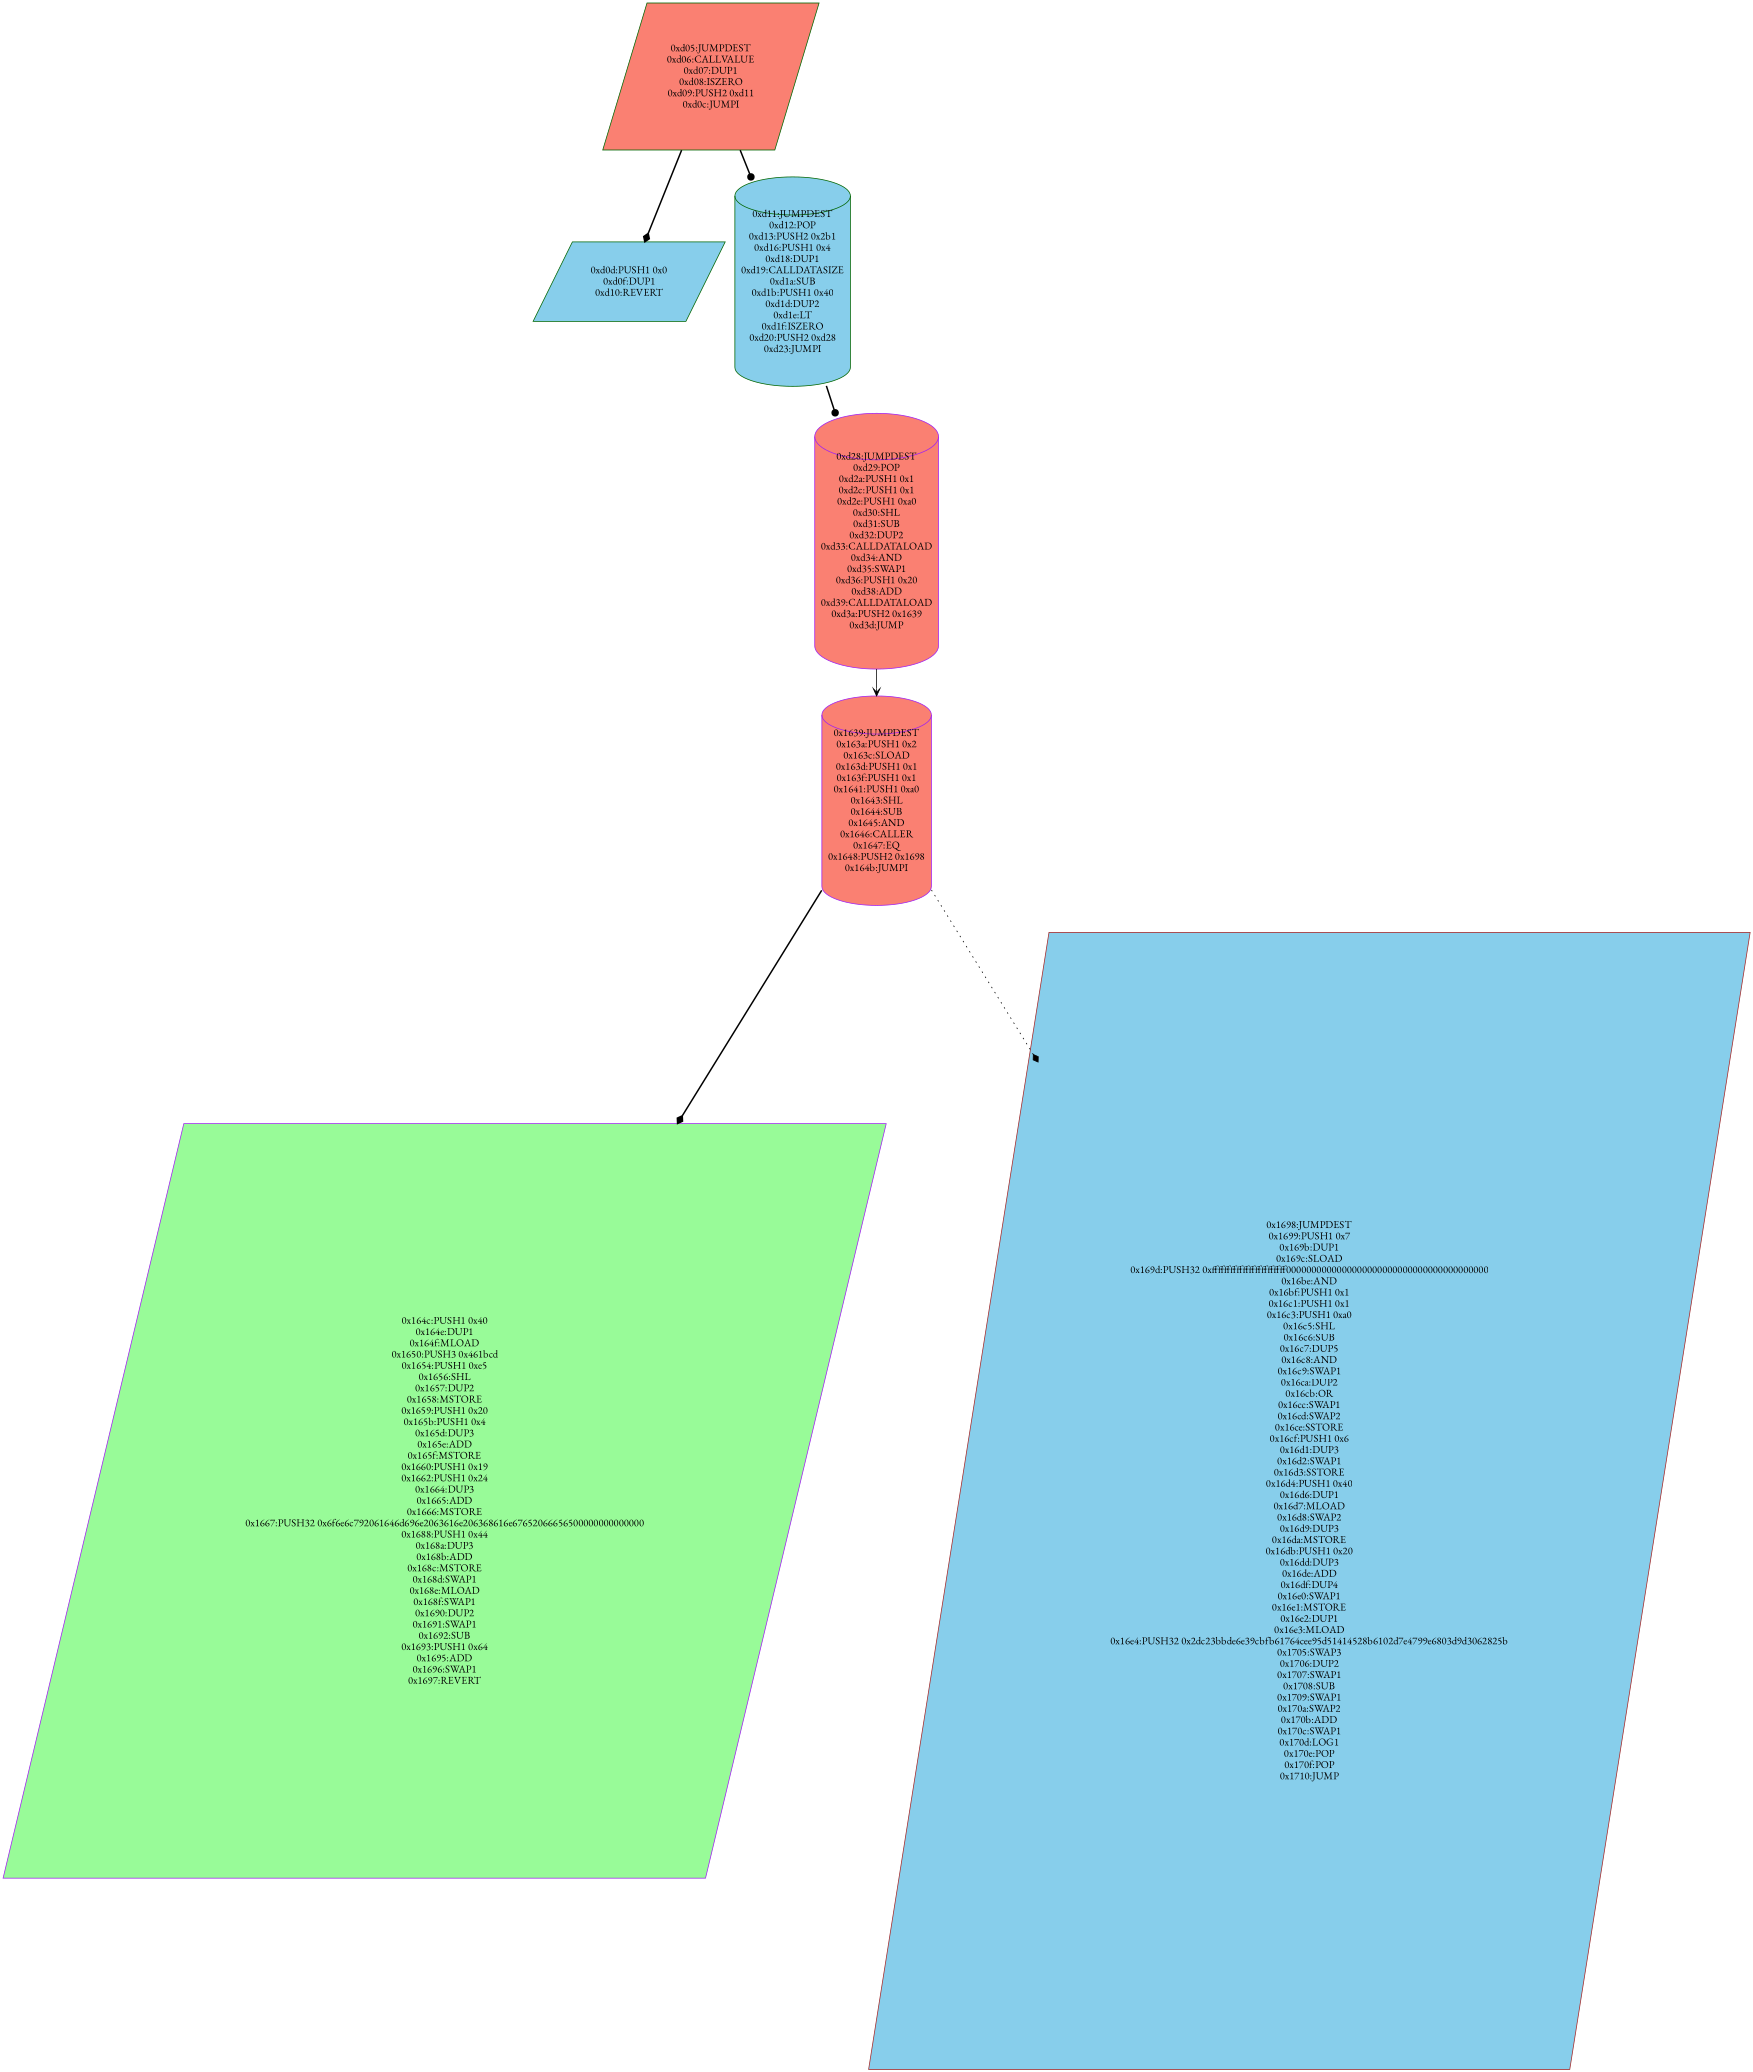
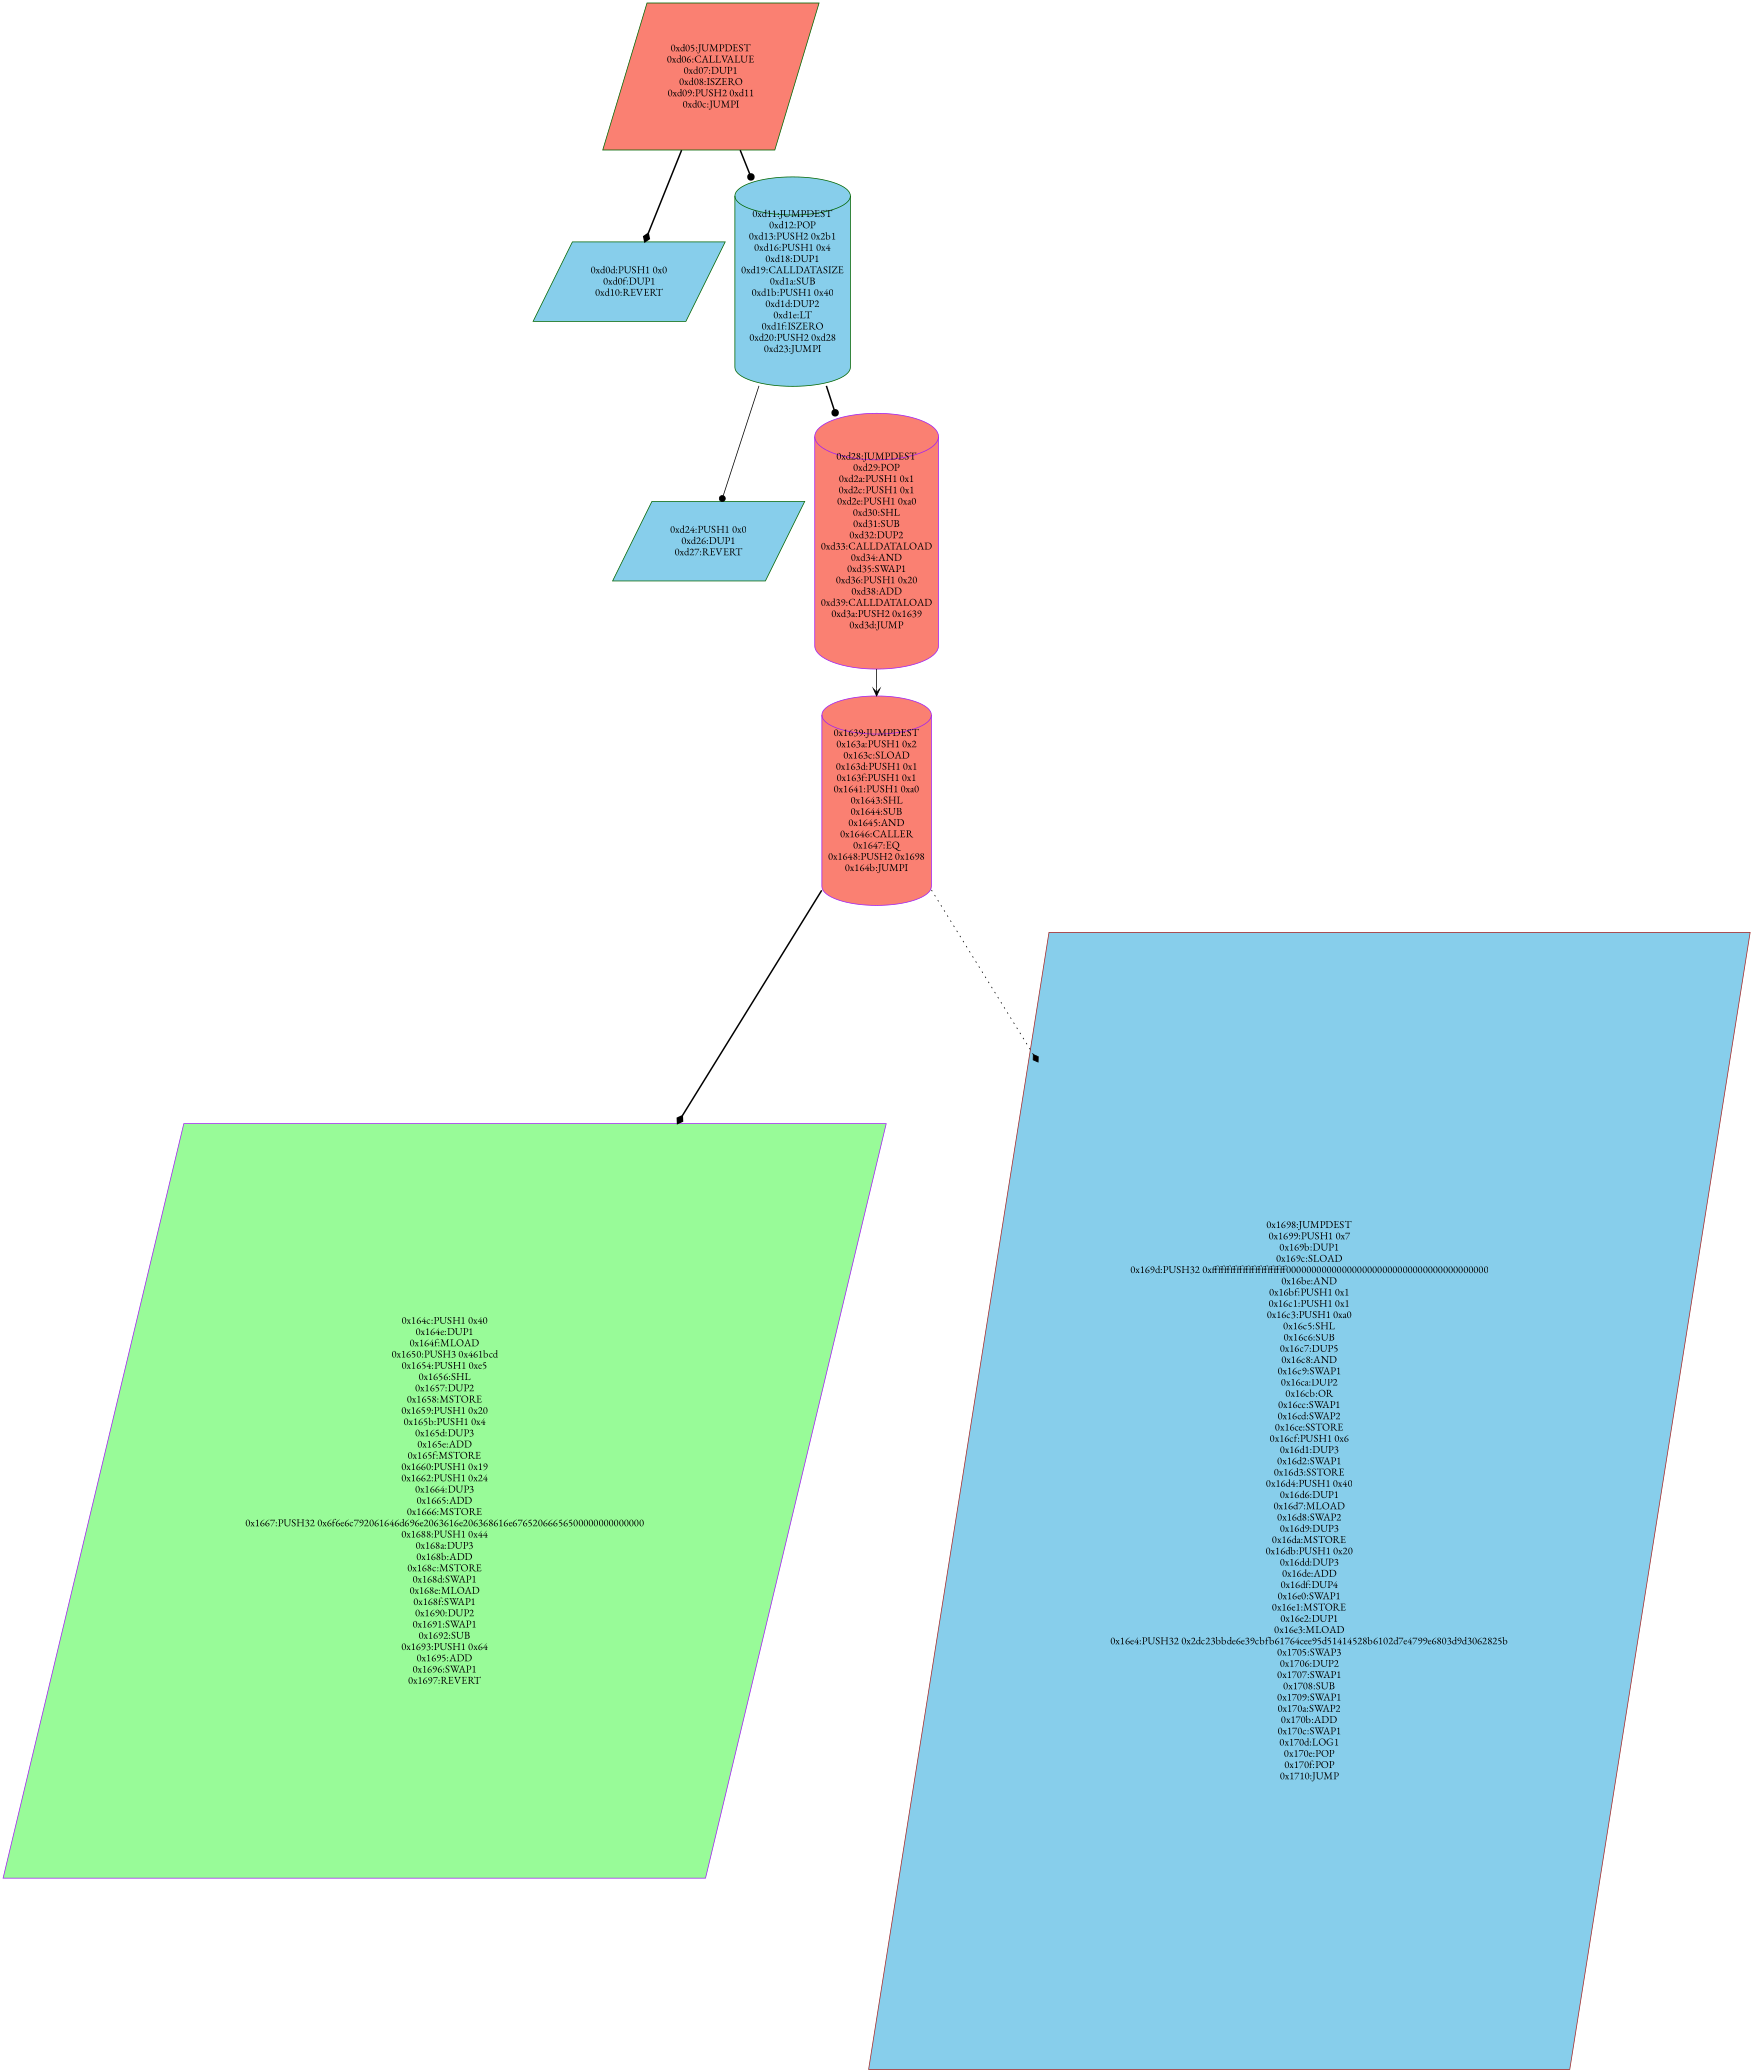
node "0xd24:PUSH1 0x0 0xd26:DUP1 0xd27:REVERT": added
